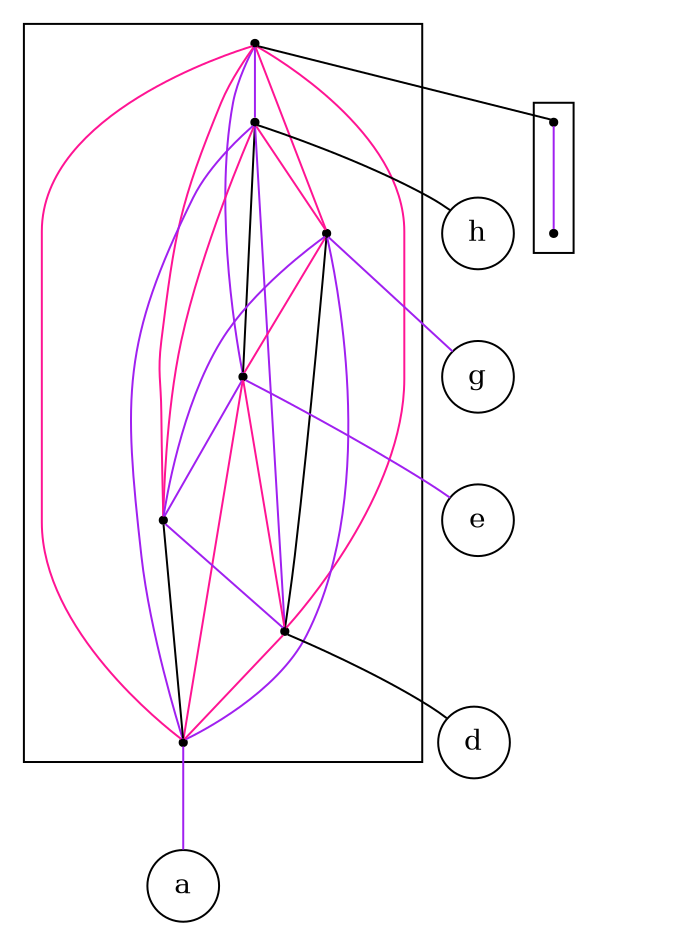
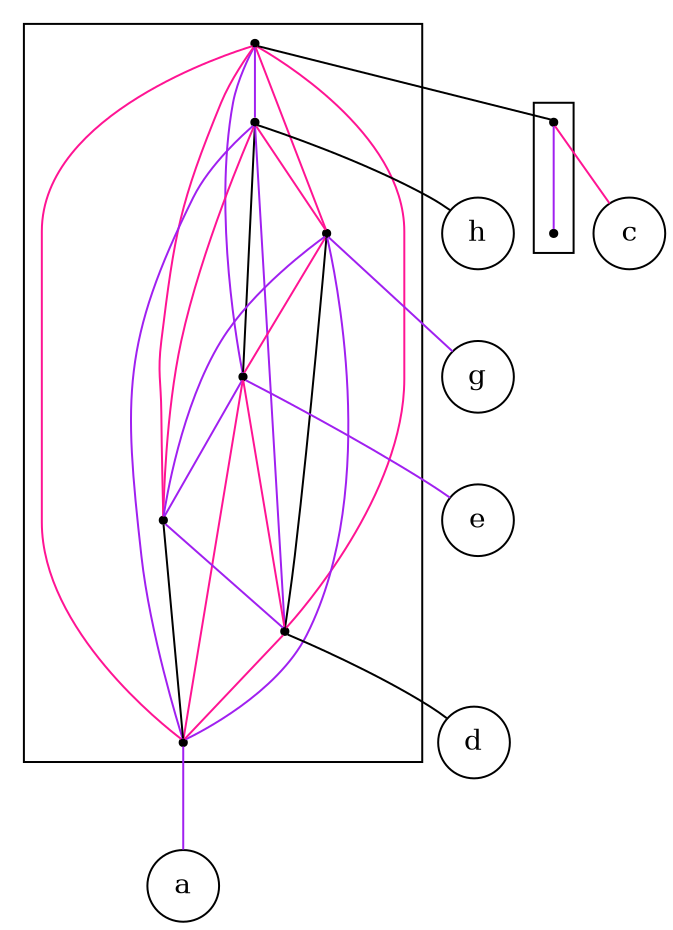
node "c": added
